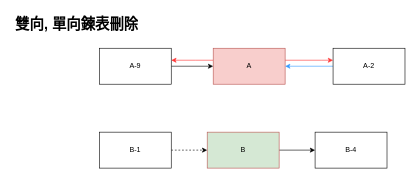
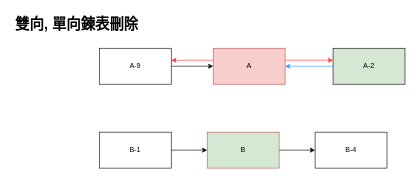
node "A-2": fillcolor #ffffff -> #d5e8d4
edge "B-1" -> "B": style dashed -> solid
